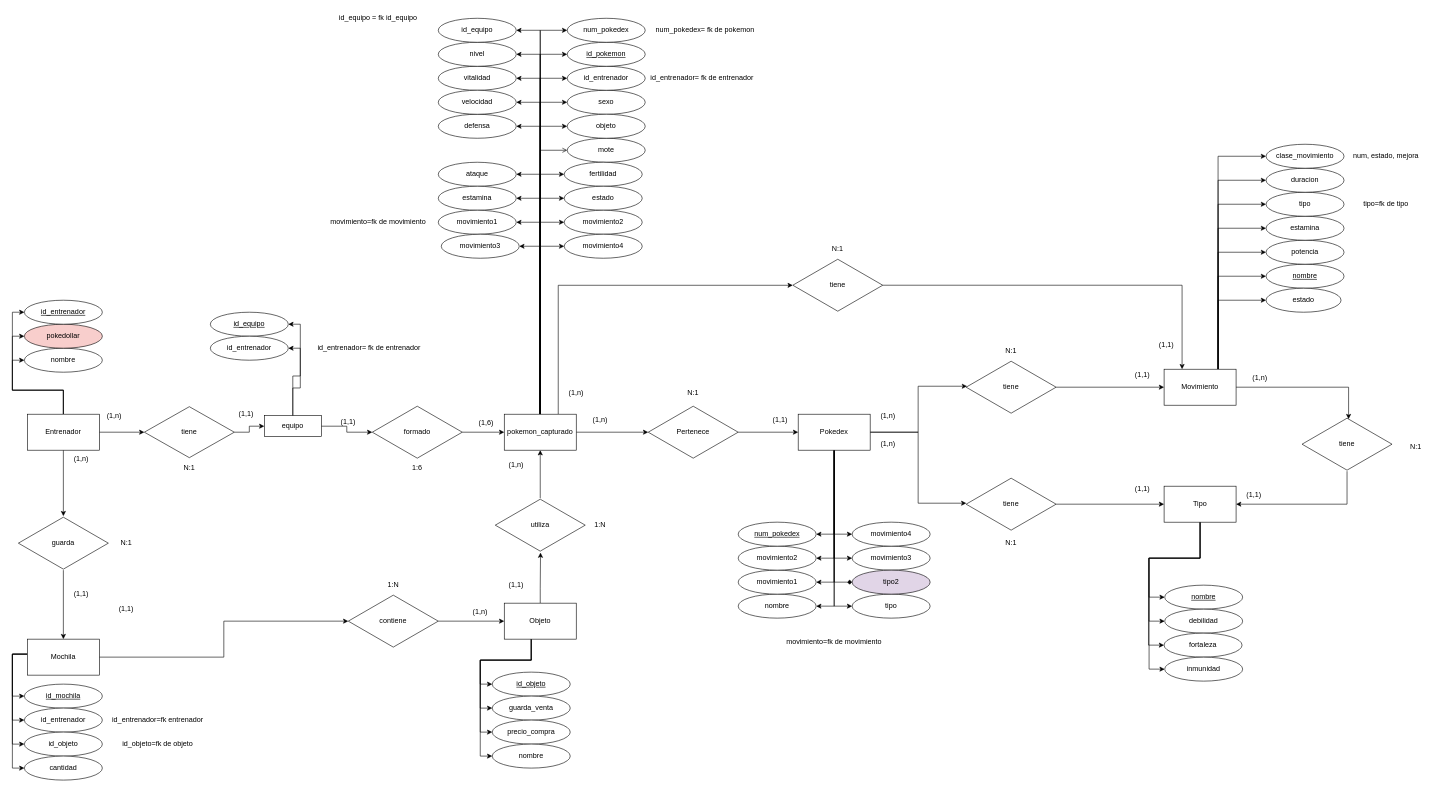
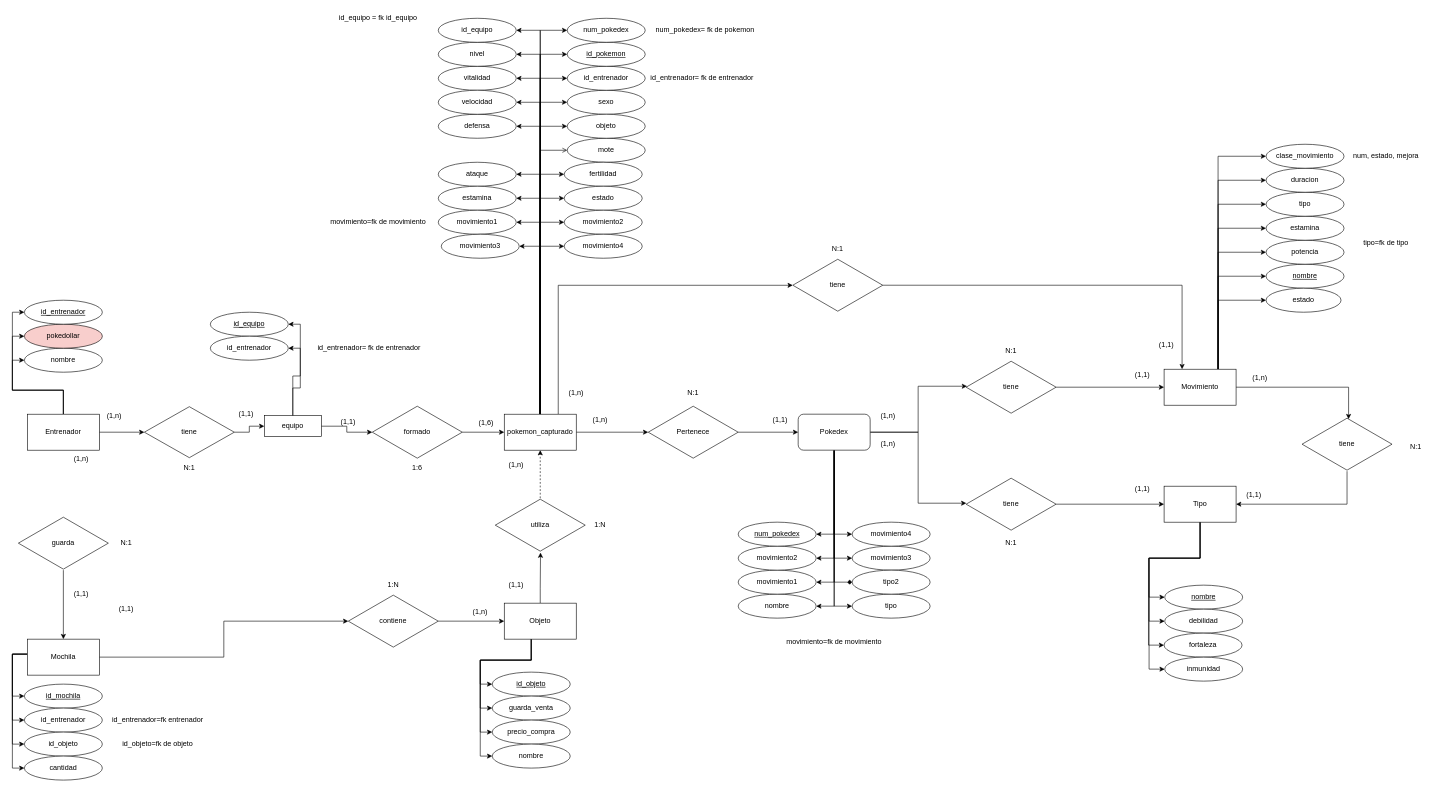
node "tipo=fk de tipo": moved (1386, 204) -> (1386, 243)
node "Pokedex": shape rectangle -> rounded rectangle
edge "utiliza" -> "pokemon_capturado": style solid -> dashed
edge "Entrenador" -> "guarda": removed
node "tipo2": fillcolor #e1d5e7 -> #ffffff
